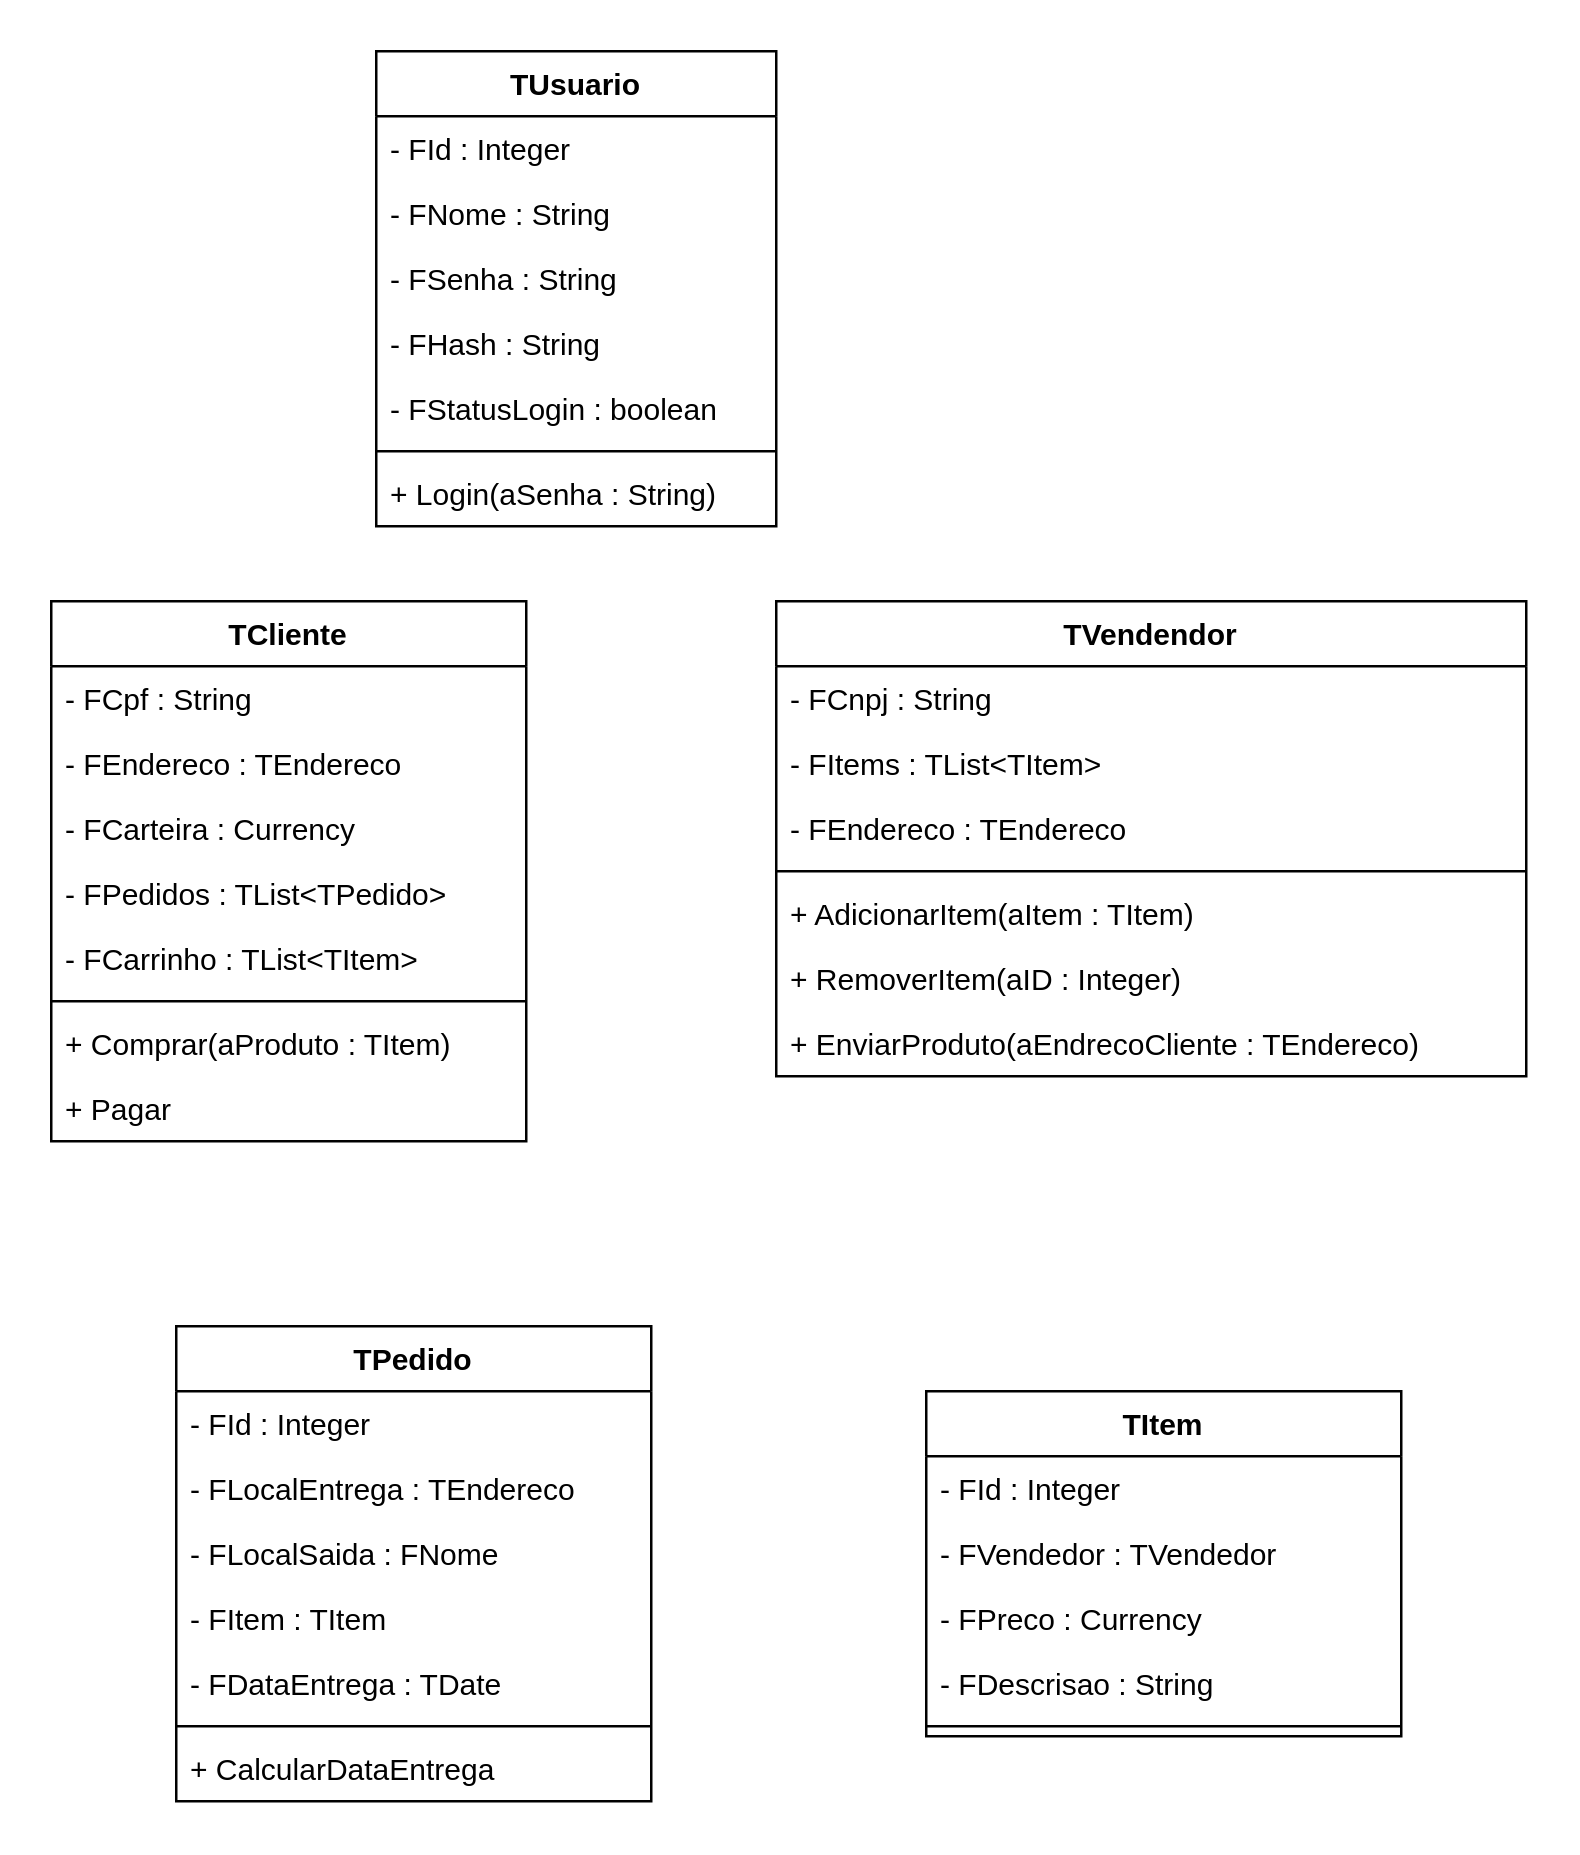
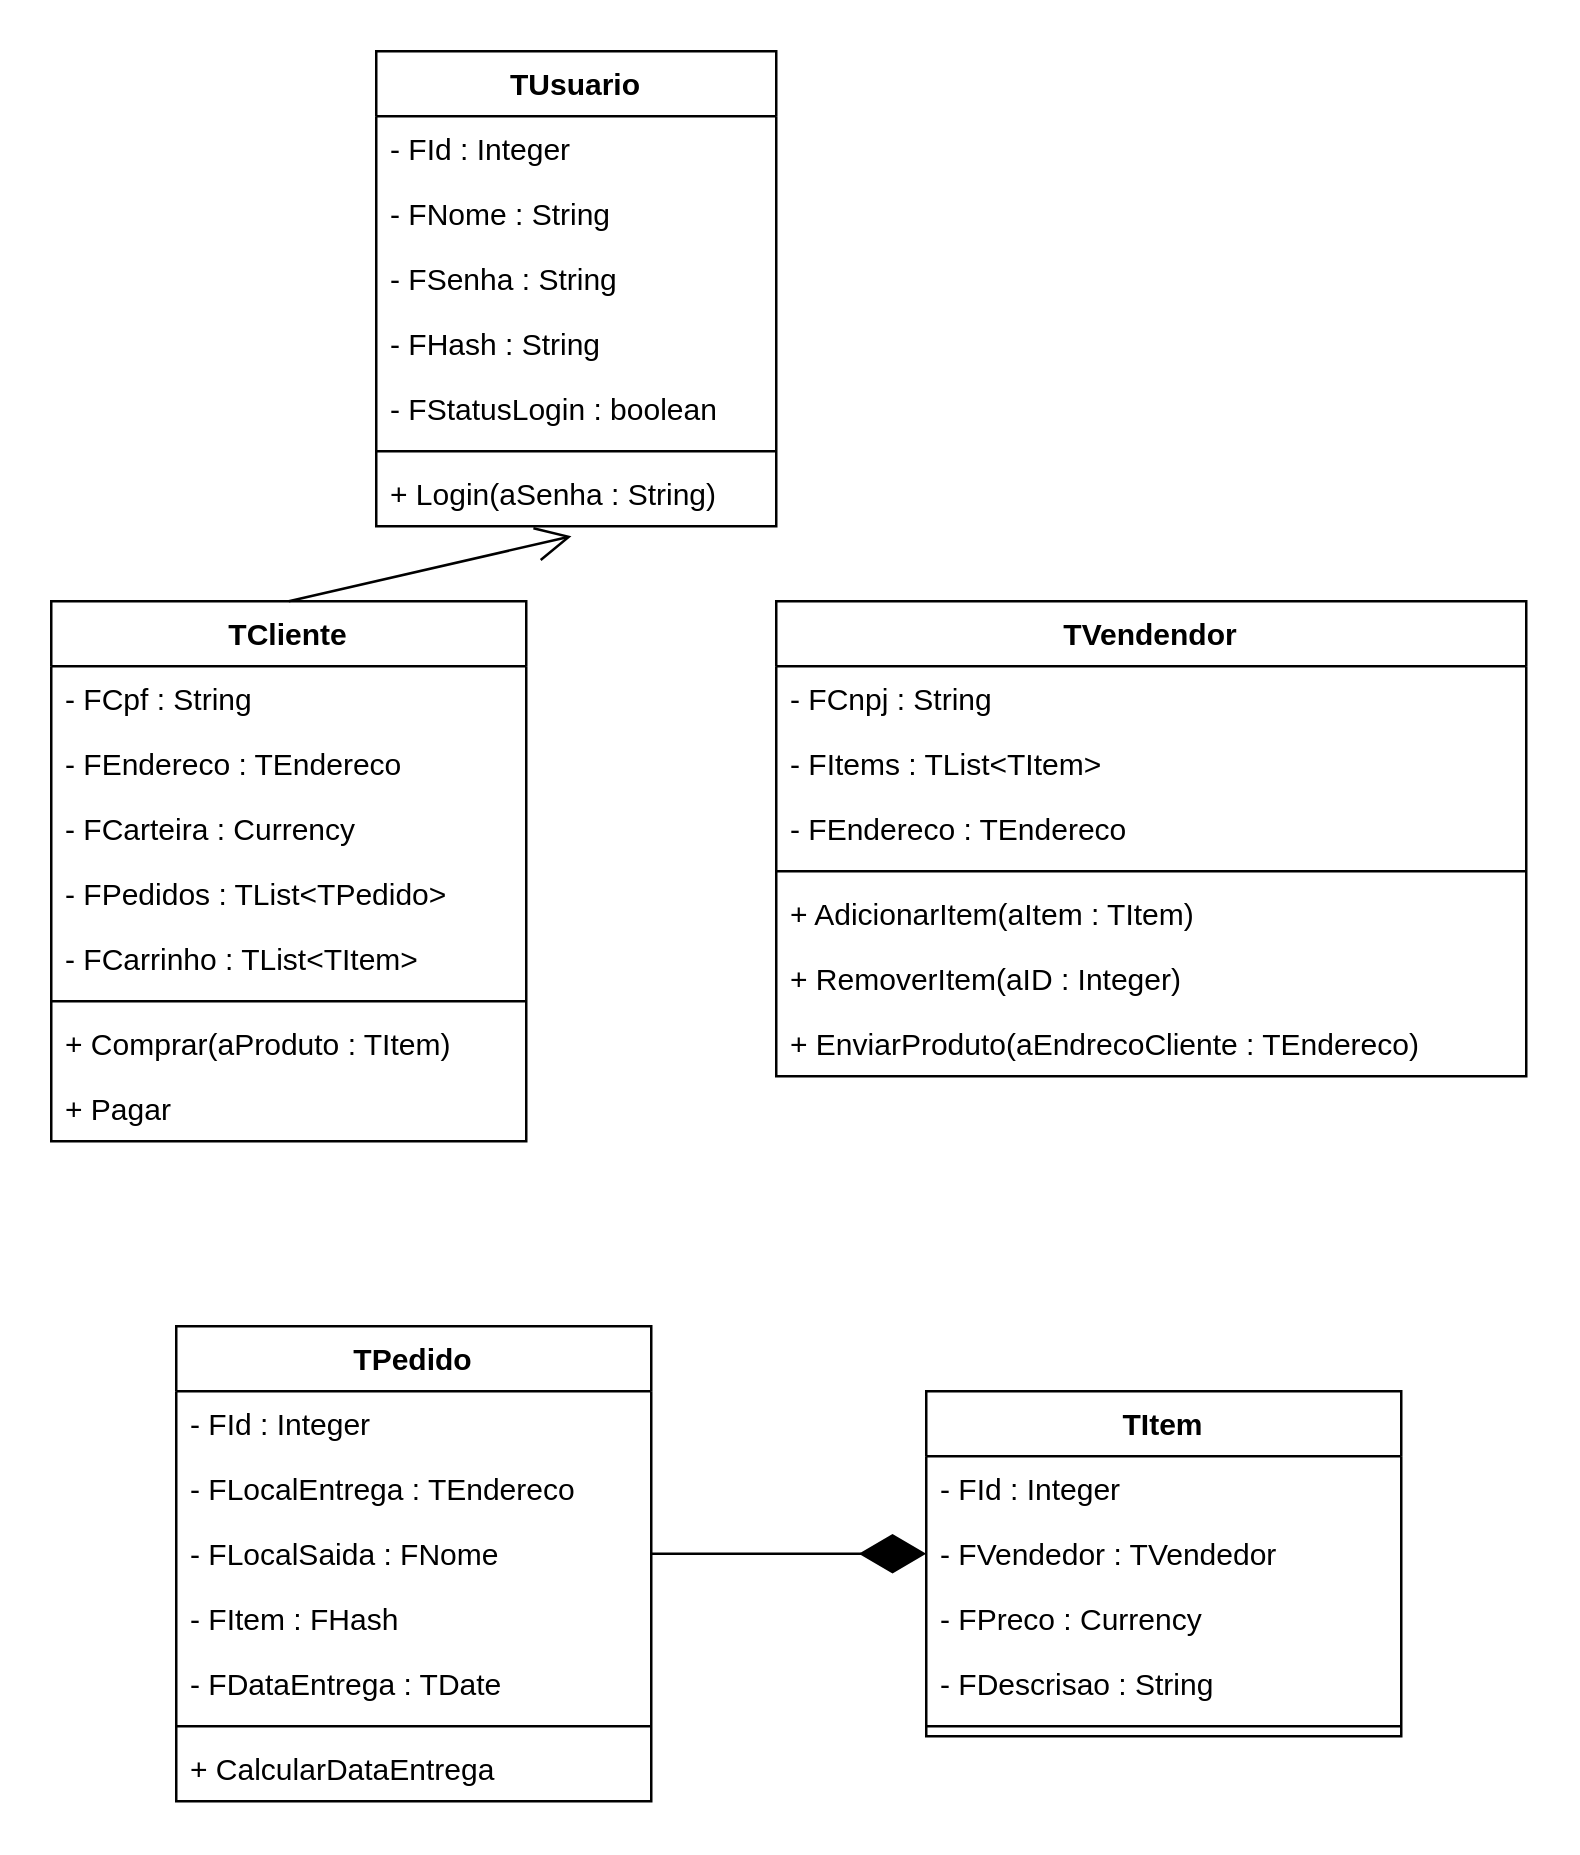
edge "TCliente" -> "+ Login(aSenha : String)": added
edge "- FLocalSaida : FNome" -> "- FVendedor : TVendedor": added
node "- FItem : TItem": label "- FItem : TItem" -> "- FItem : FHash"
